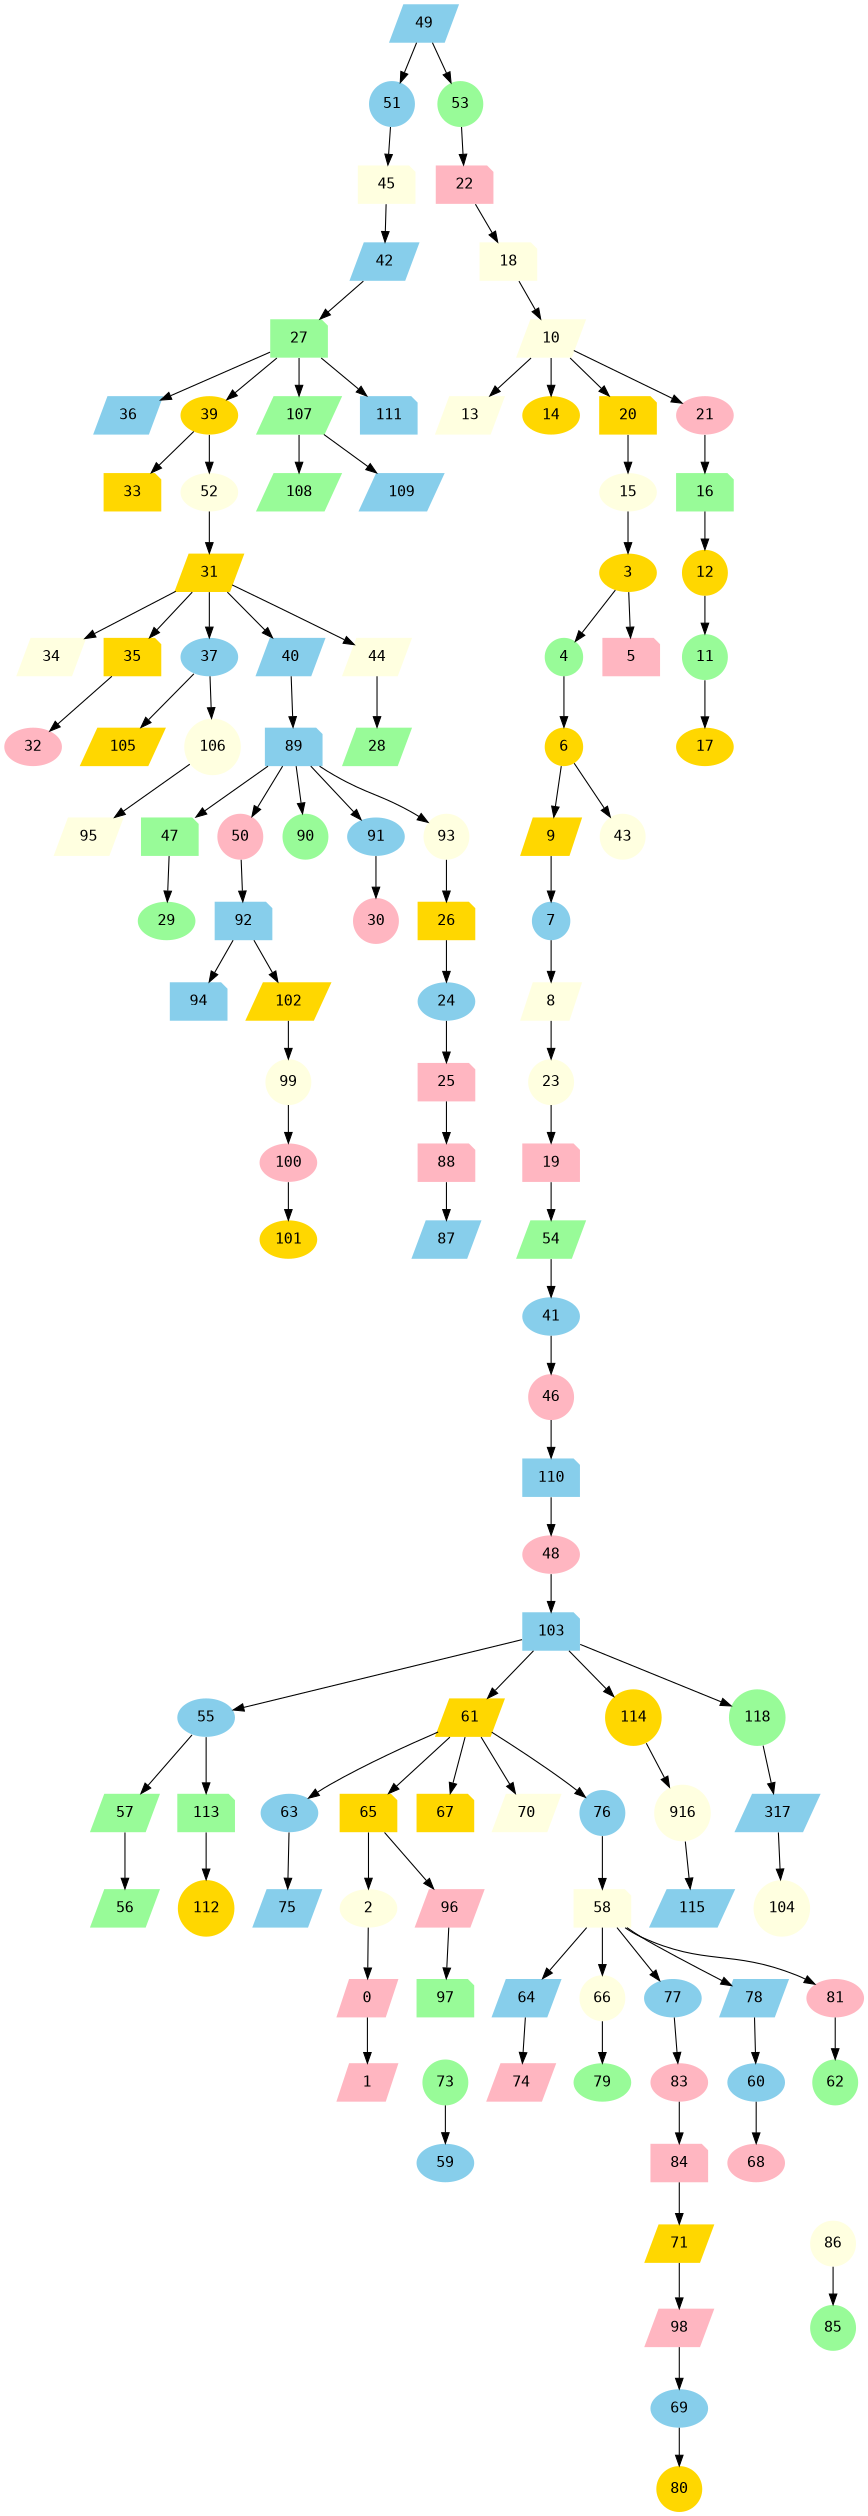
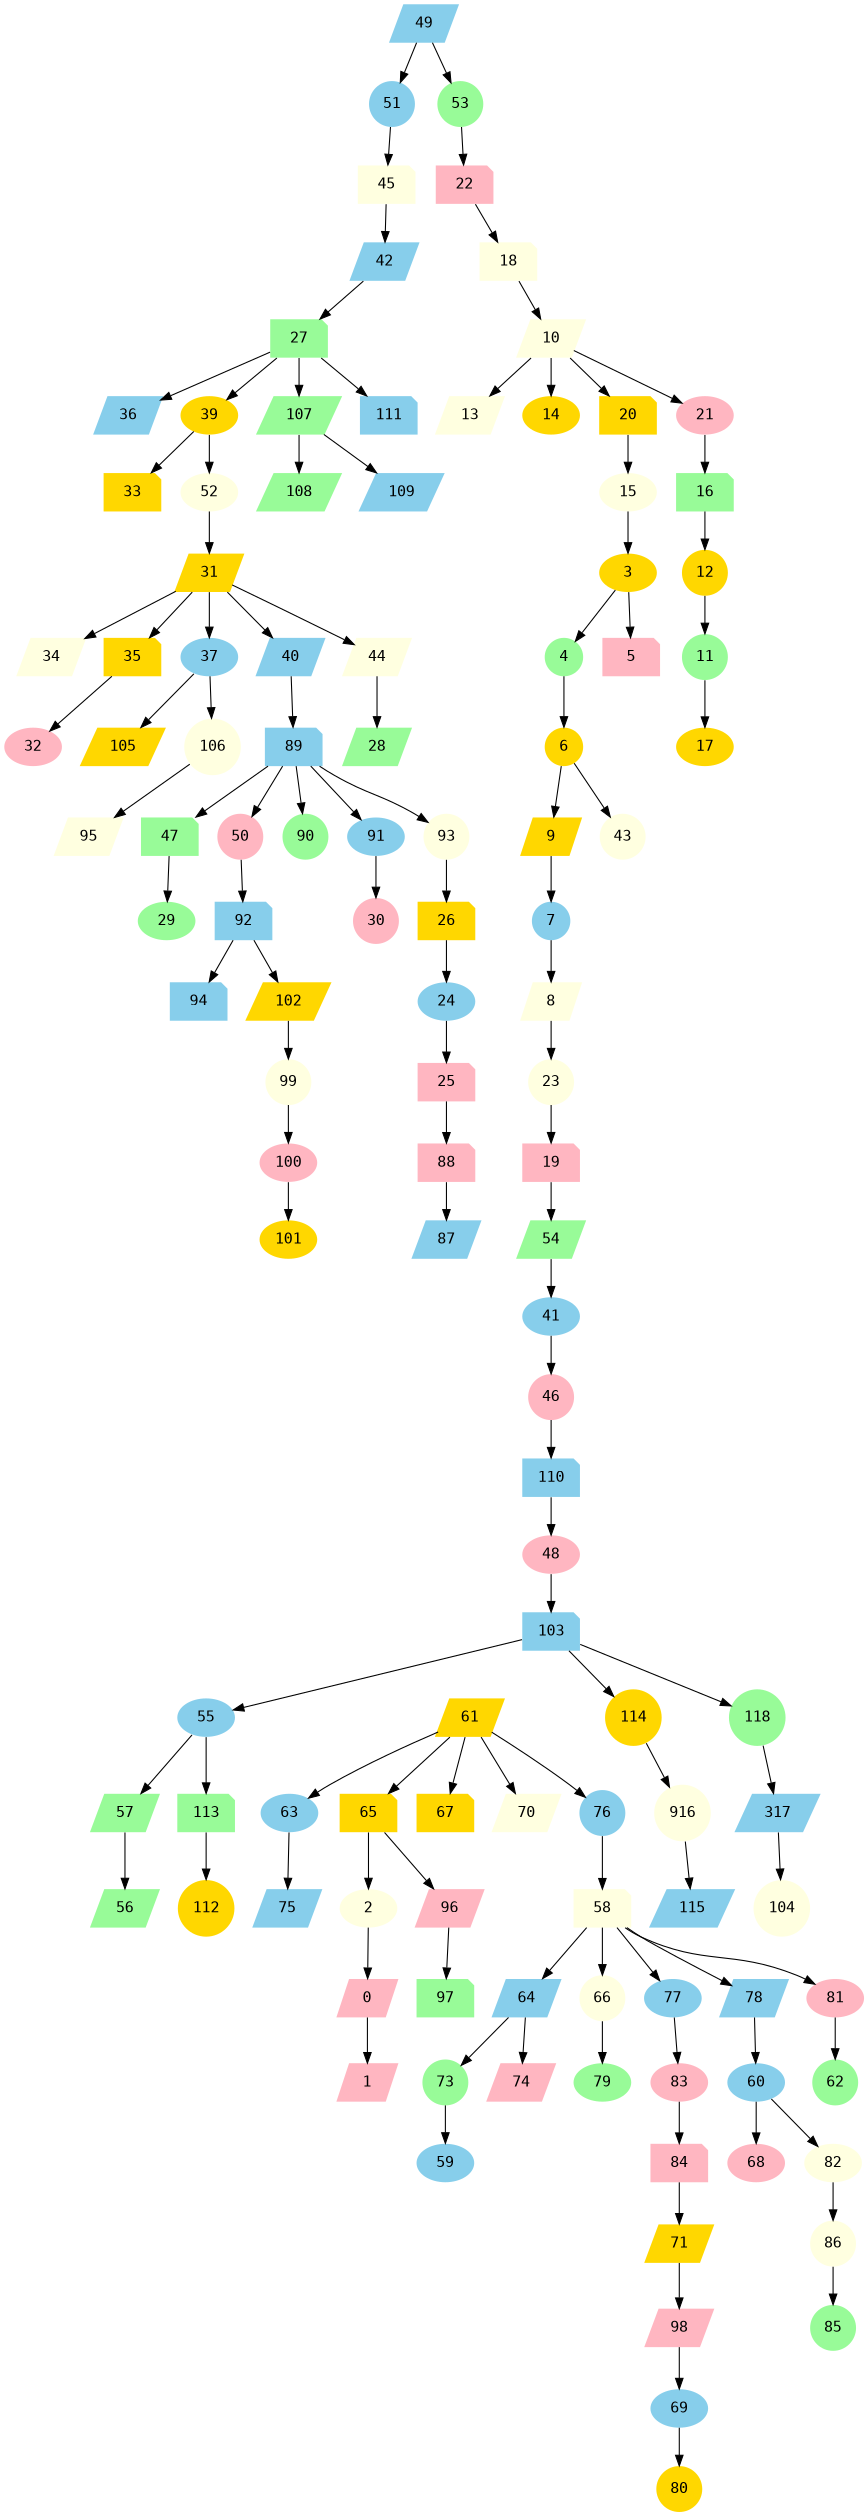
edge "103" -> "61": removed
edge "64" -> "73": added
node "82": added
